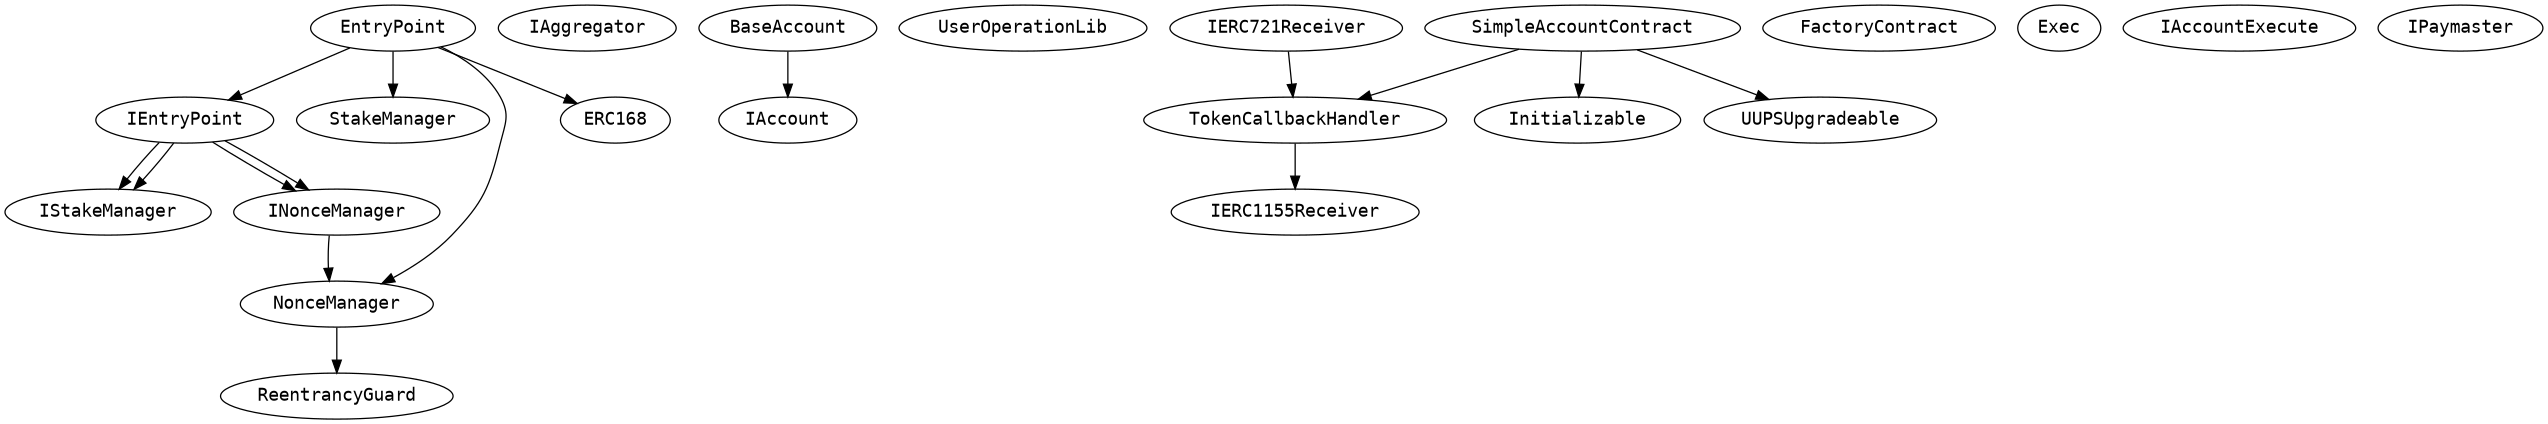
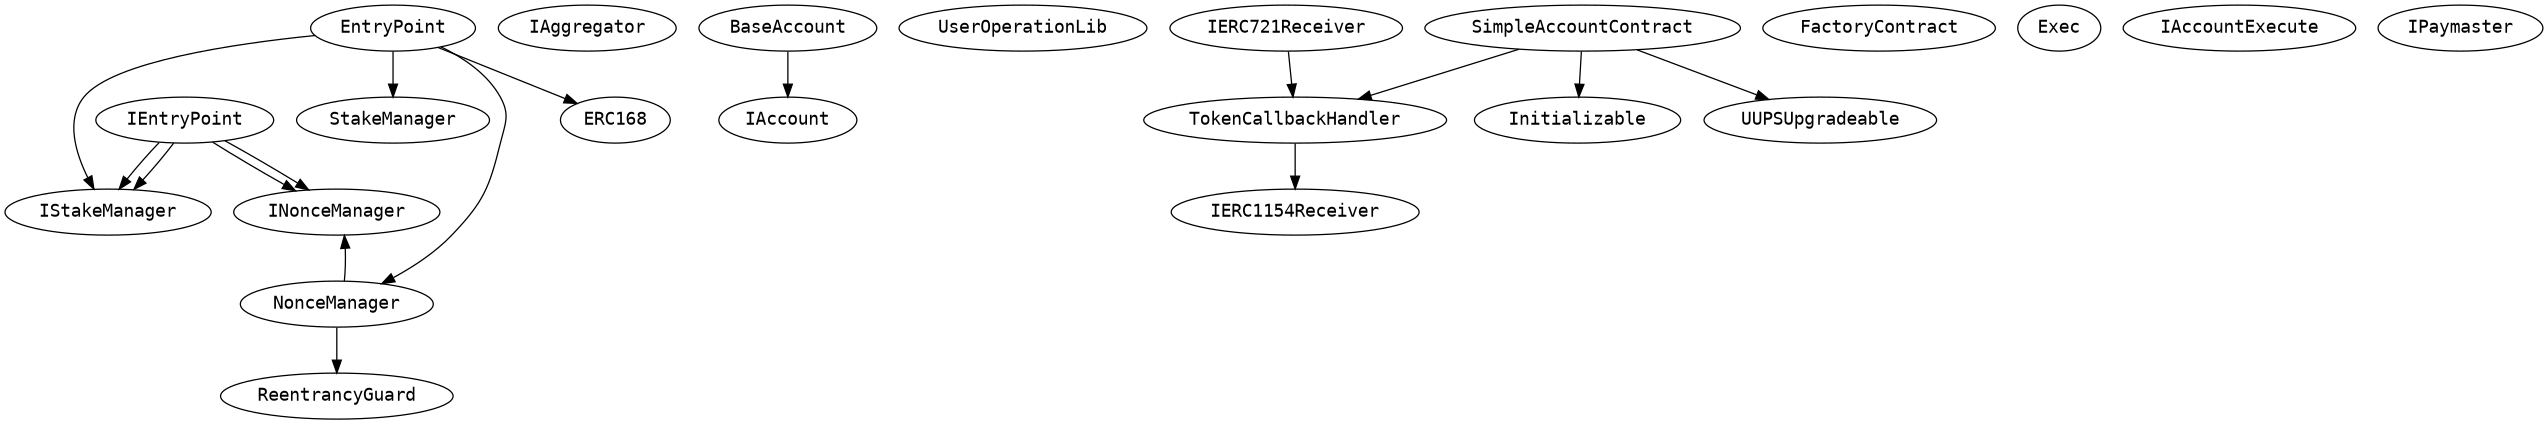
edge "EntryPoint" -> "IEntryPoint": now "EntryPoint" -> "IStakeManager"
node "IERC1155Receiver": label "IERC1155Receiver" -> "IERC1154Receiver"
edge "INonceManager" -> "NonceManager": reversed
